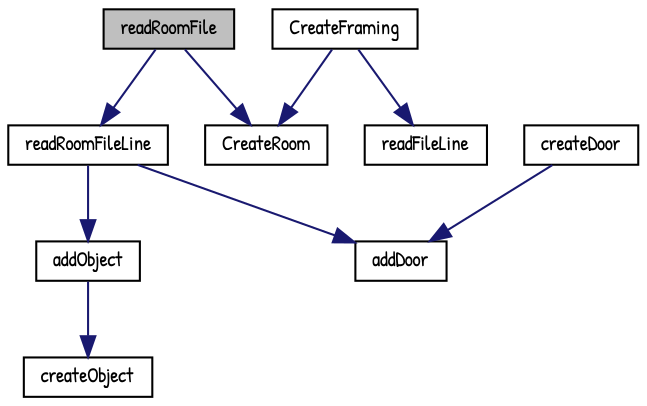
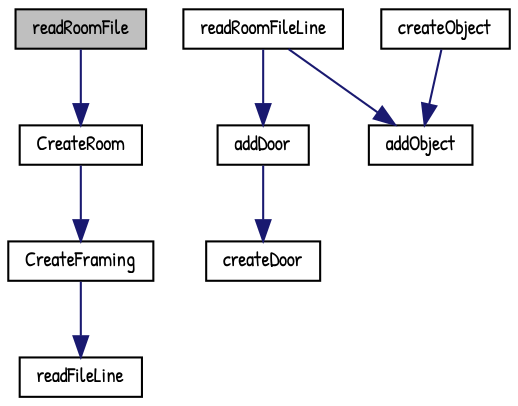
edge "readRoomFile" -> "readRoomFileLine": removed
edge "CreateFraming" -> "CreateRoom": reversed
edge "createDoor" -> "addDoor": reversed
edge "addObject" -> "createObject": reversed
